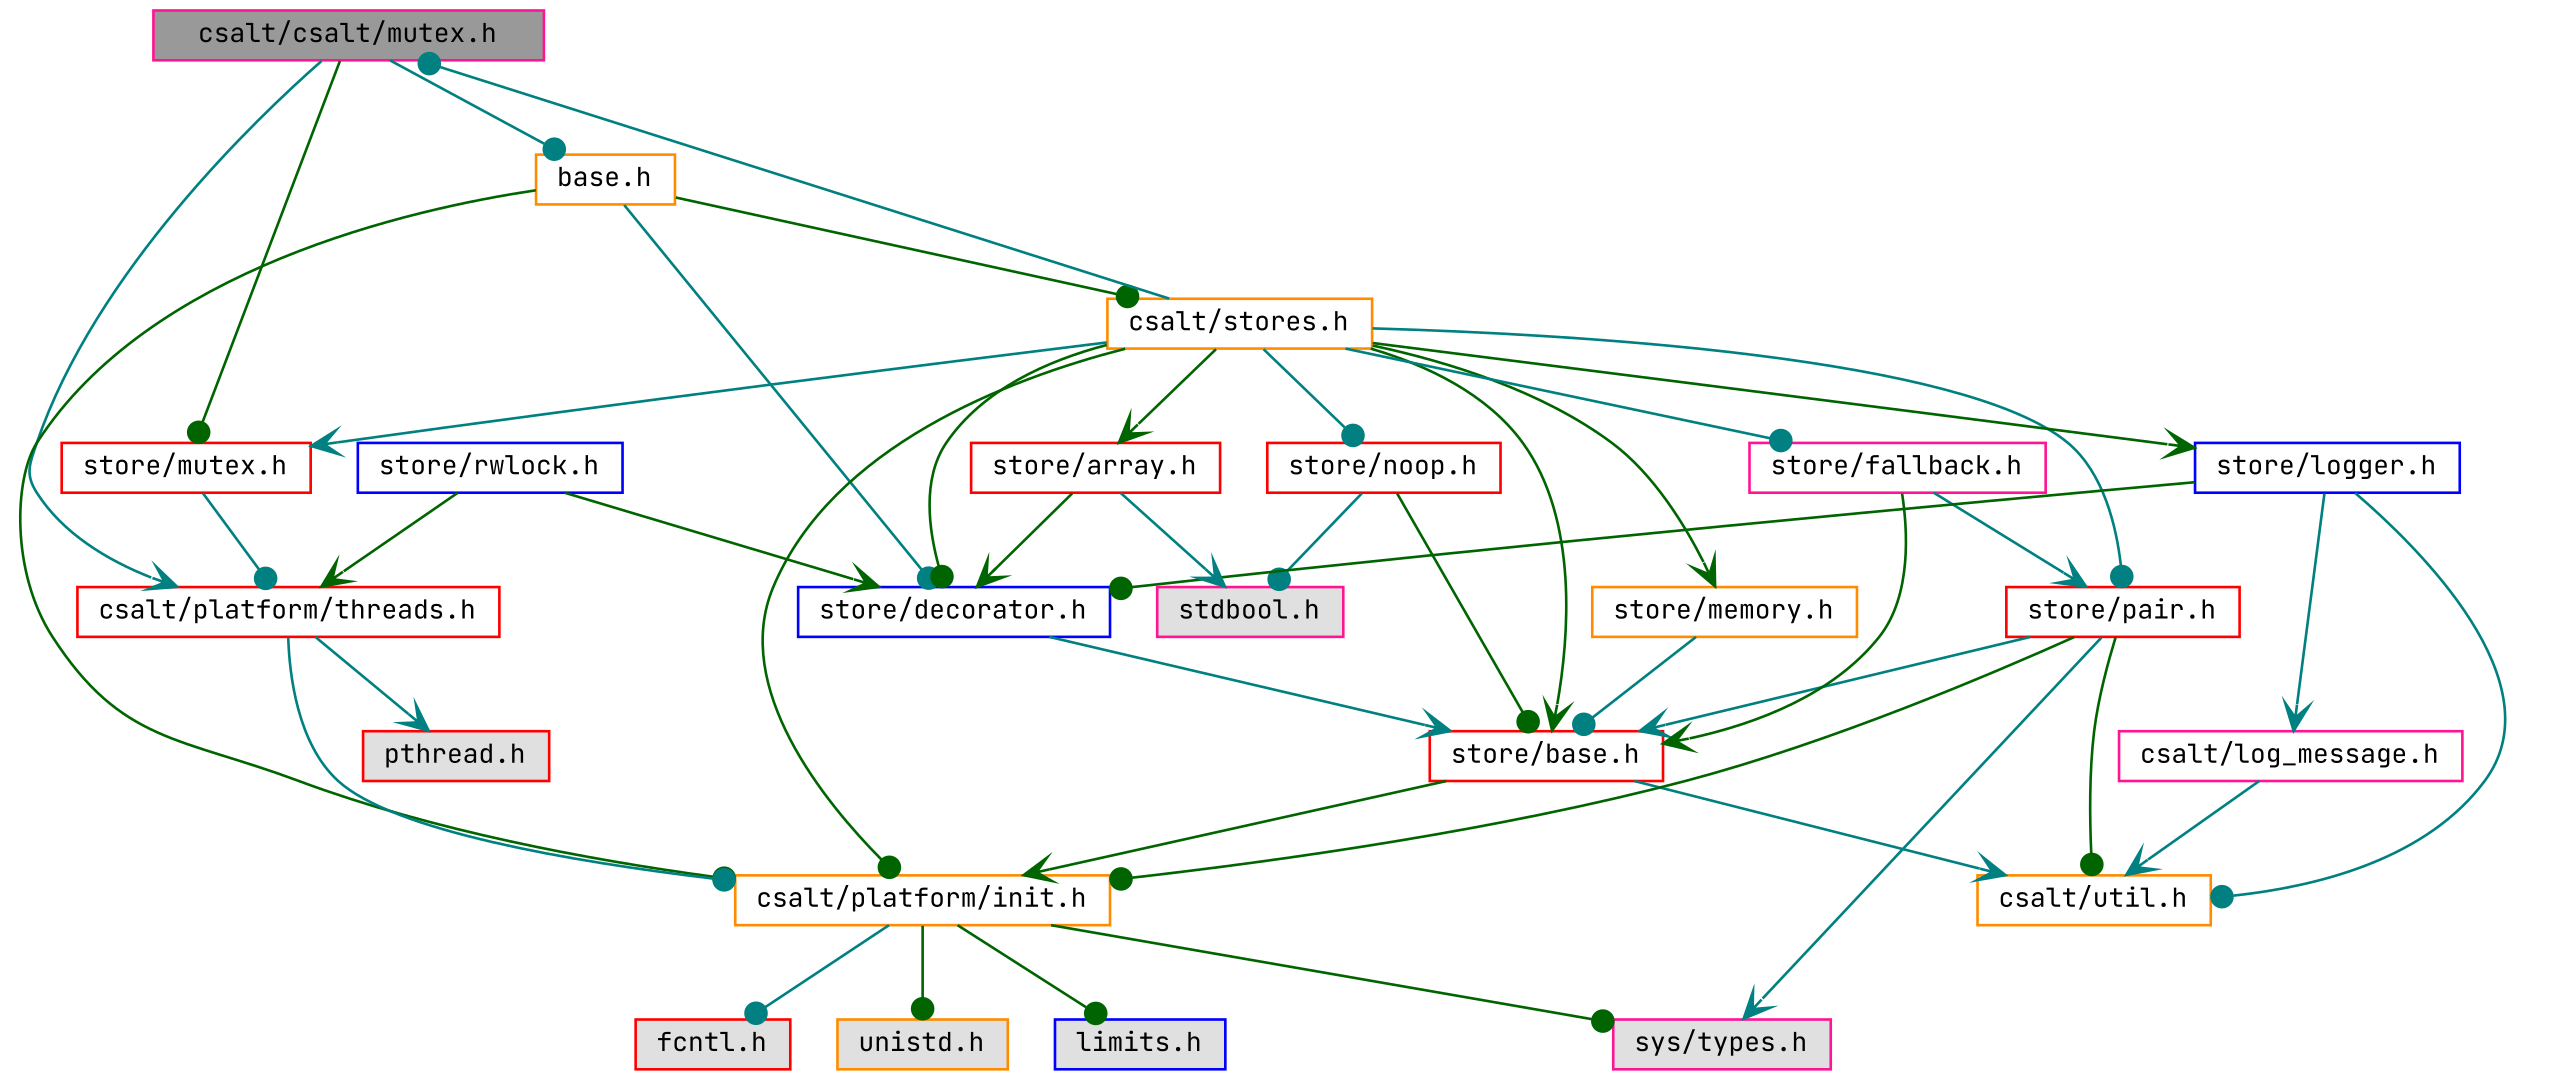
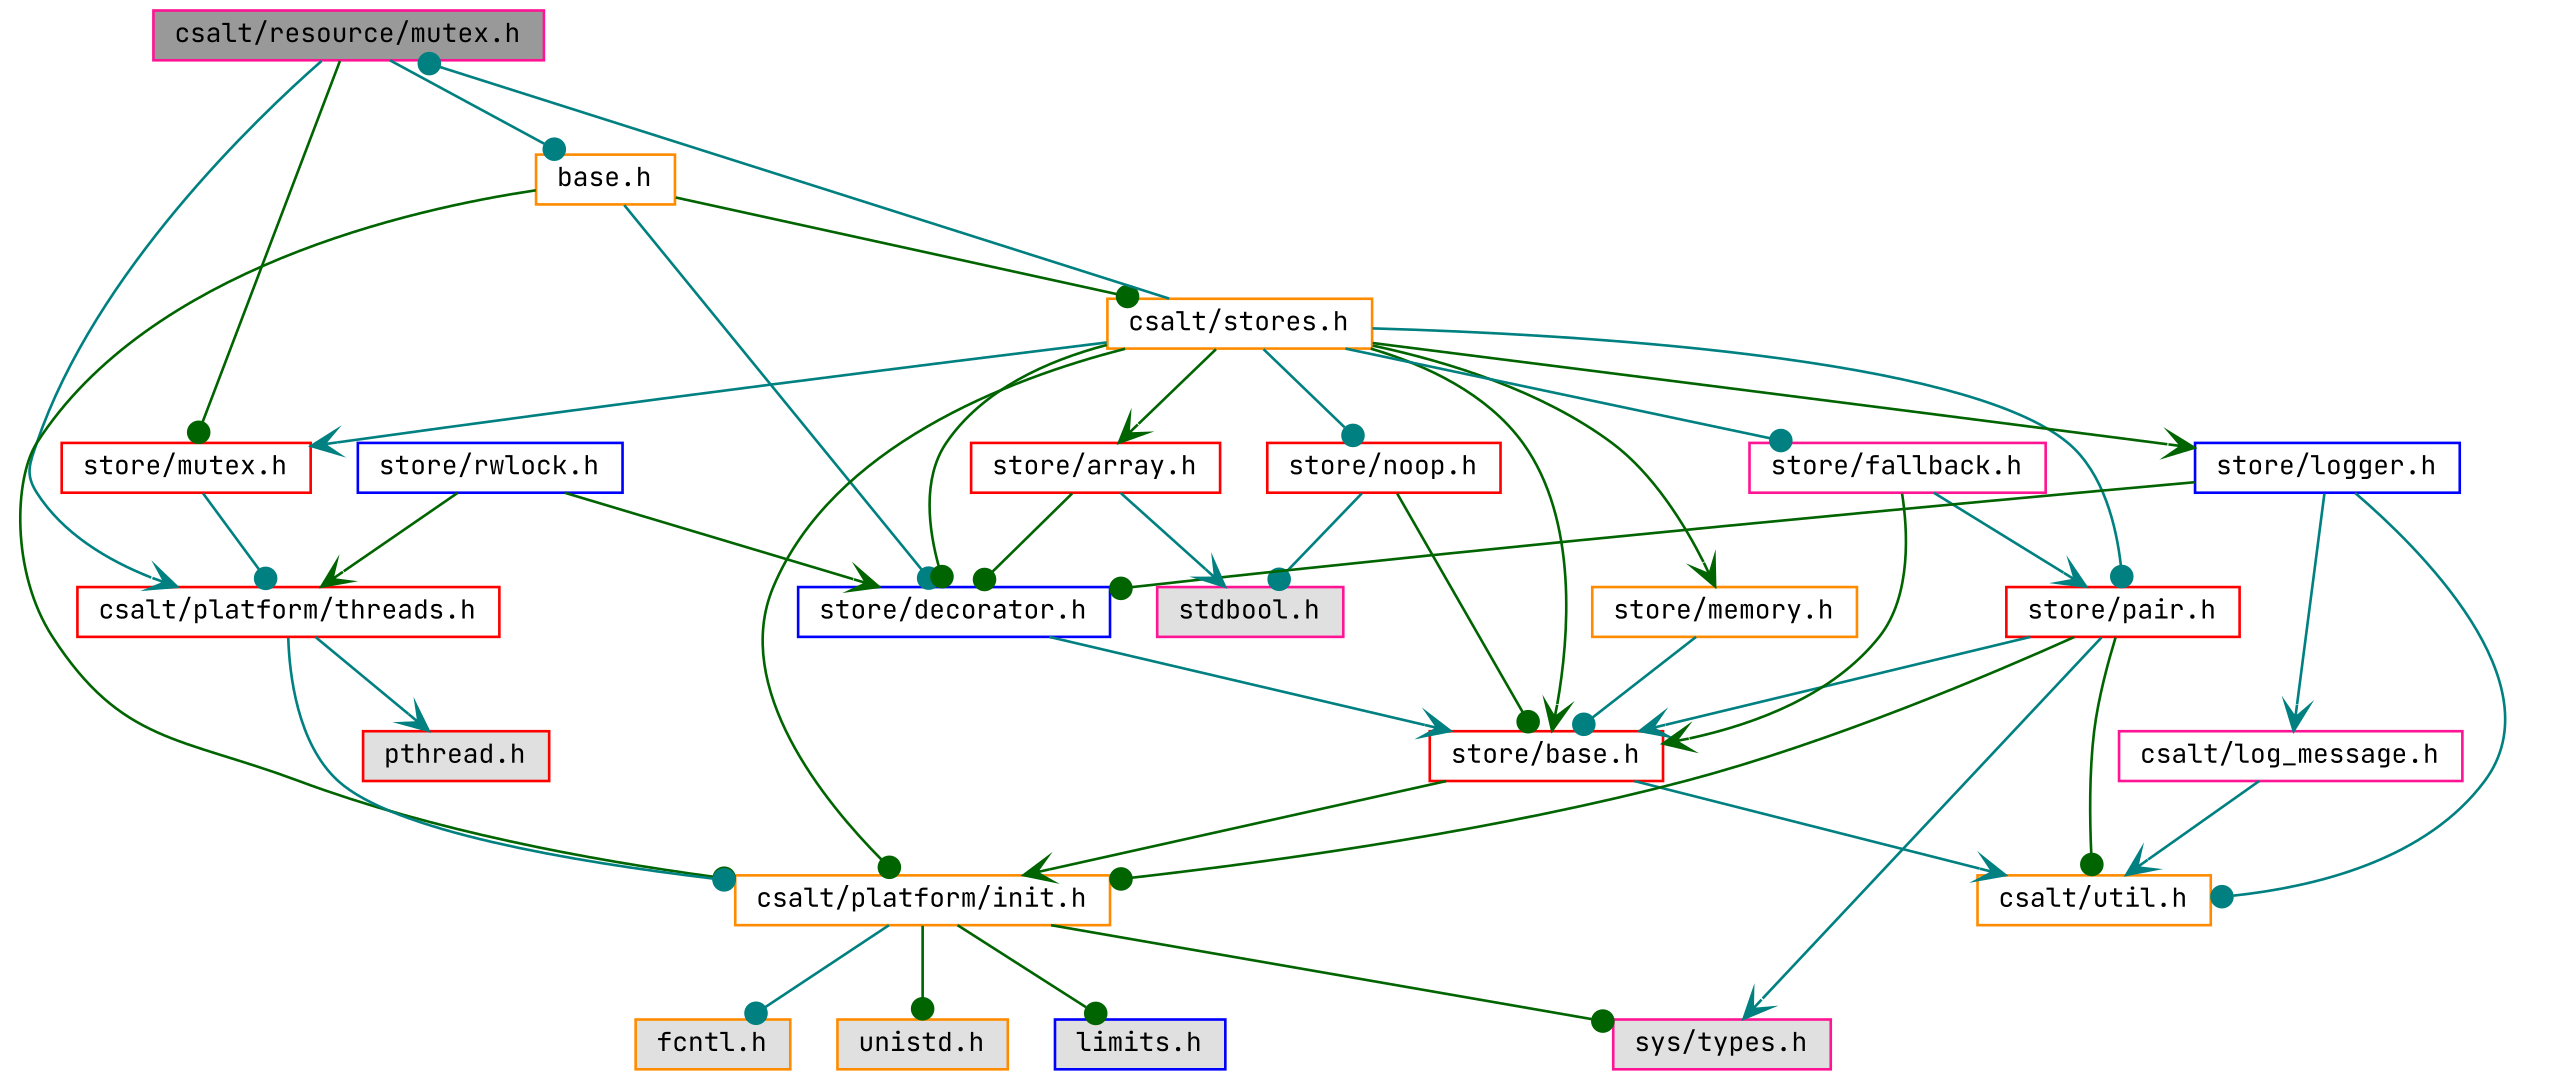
node "csalt/csalt/mutex.h": label "csalt/csalt/mutex.h" -> "csalt/resource/mutex.h"
edge "store/array.h" -> "store/decorator.h": arrowhead vee -> dot
node "fcntl.h": color red -> darkorange
